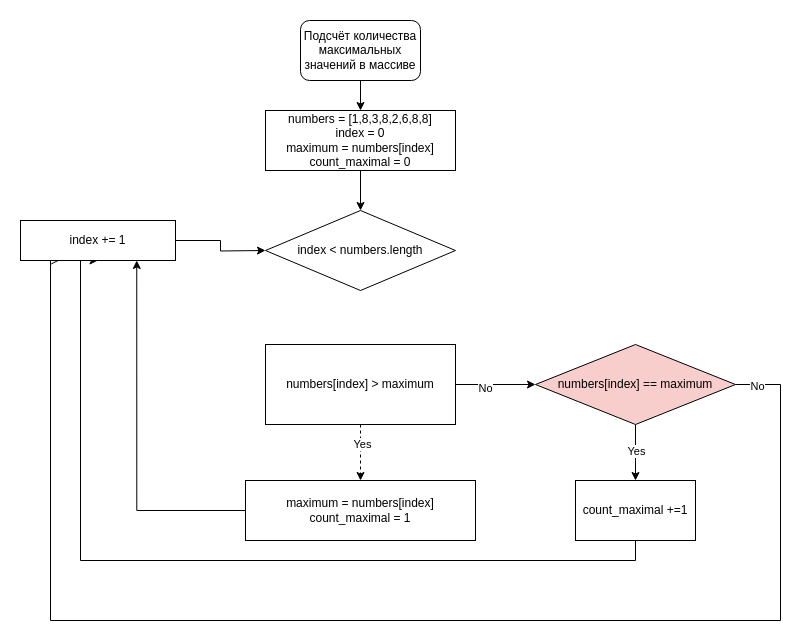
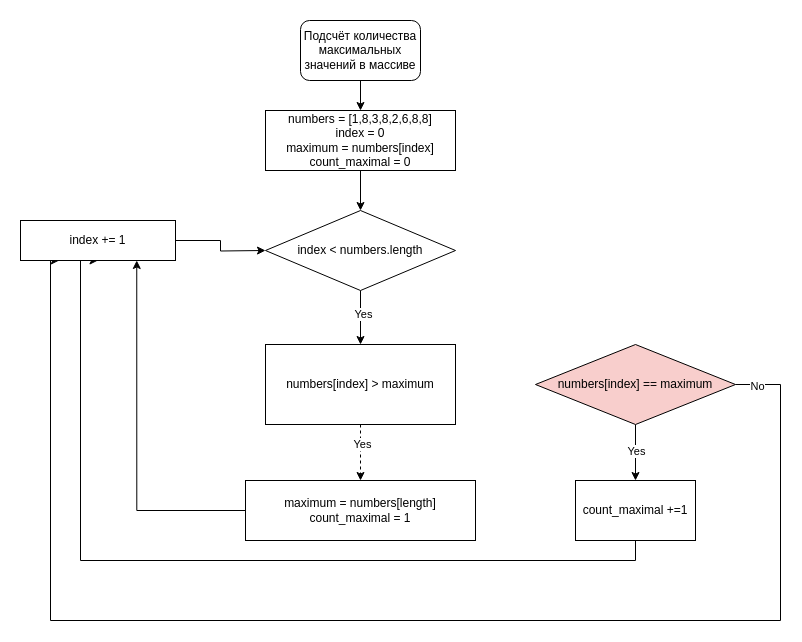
edge "numbers[index] == maximum" -> "index += 1": arrowhead open -> classic
edge "index < numbers.length" -> "numbers[index] > maximum": added, label "Yes"
edge "numbers[index] > maximum" -> "numbers[index] == maximum": removed, label "No"
node "maximum = numbers[index] count_maximal = 1": label "maximum = numbers[index] count_maximal = 1" -> "maximum = numbers[length] count_maximal = 1"
